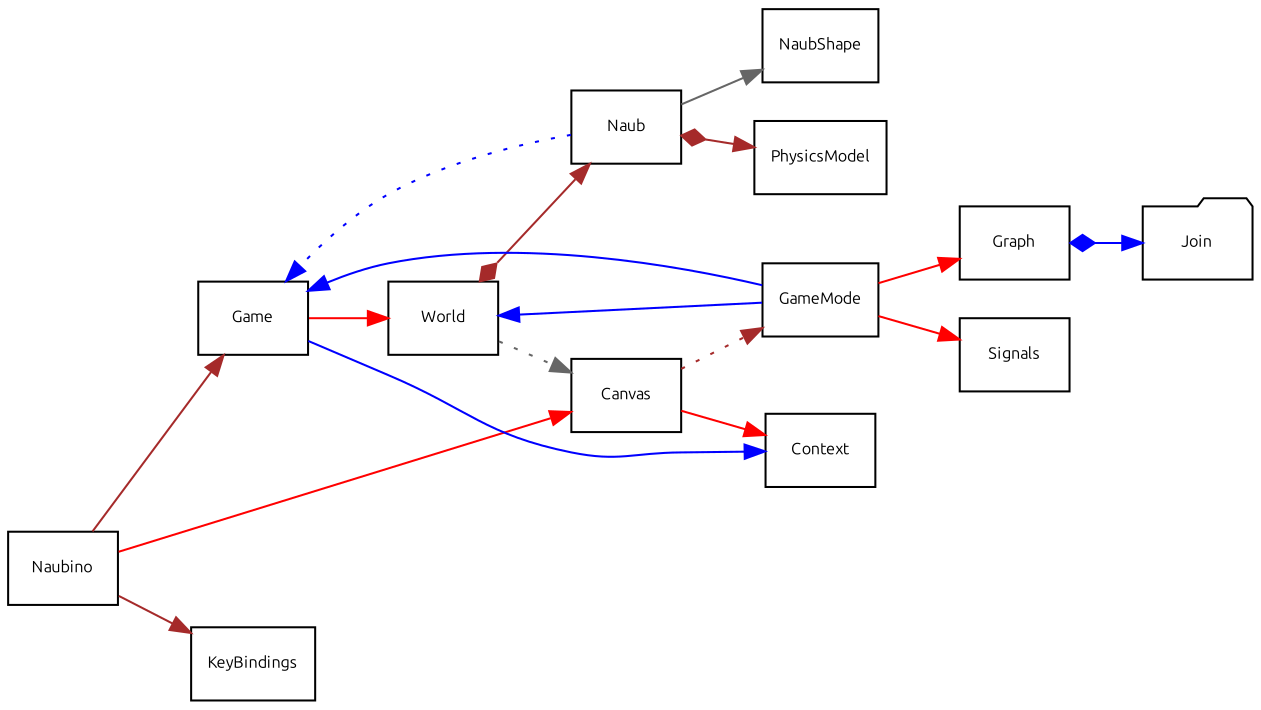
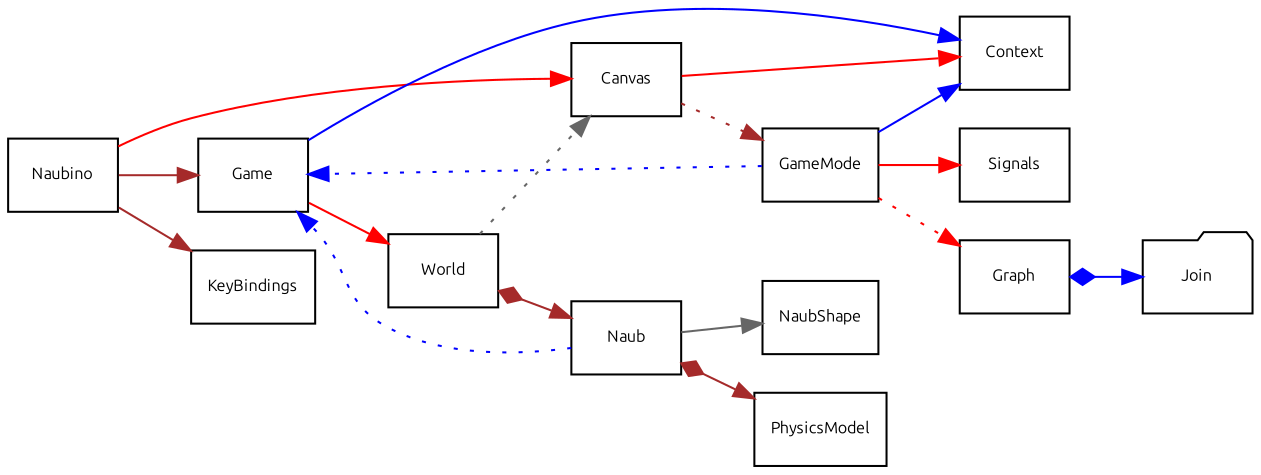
edge "GameMode" -- "Game": style solid -> dotted
edge "Graph" -- "GameMode": style solid -> dotted
edge "GameMode" -- "World": now "GameMode" -- "Context"
